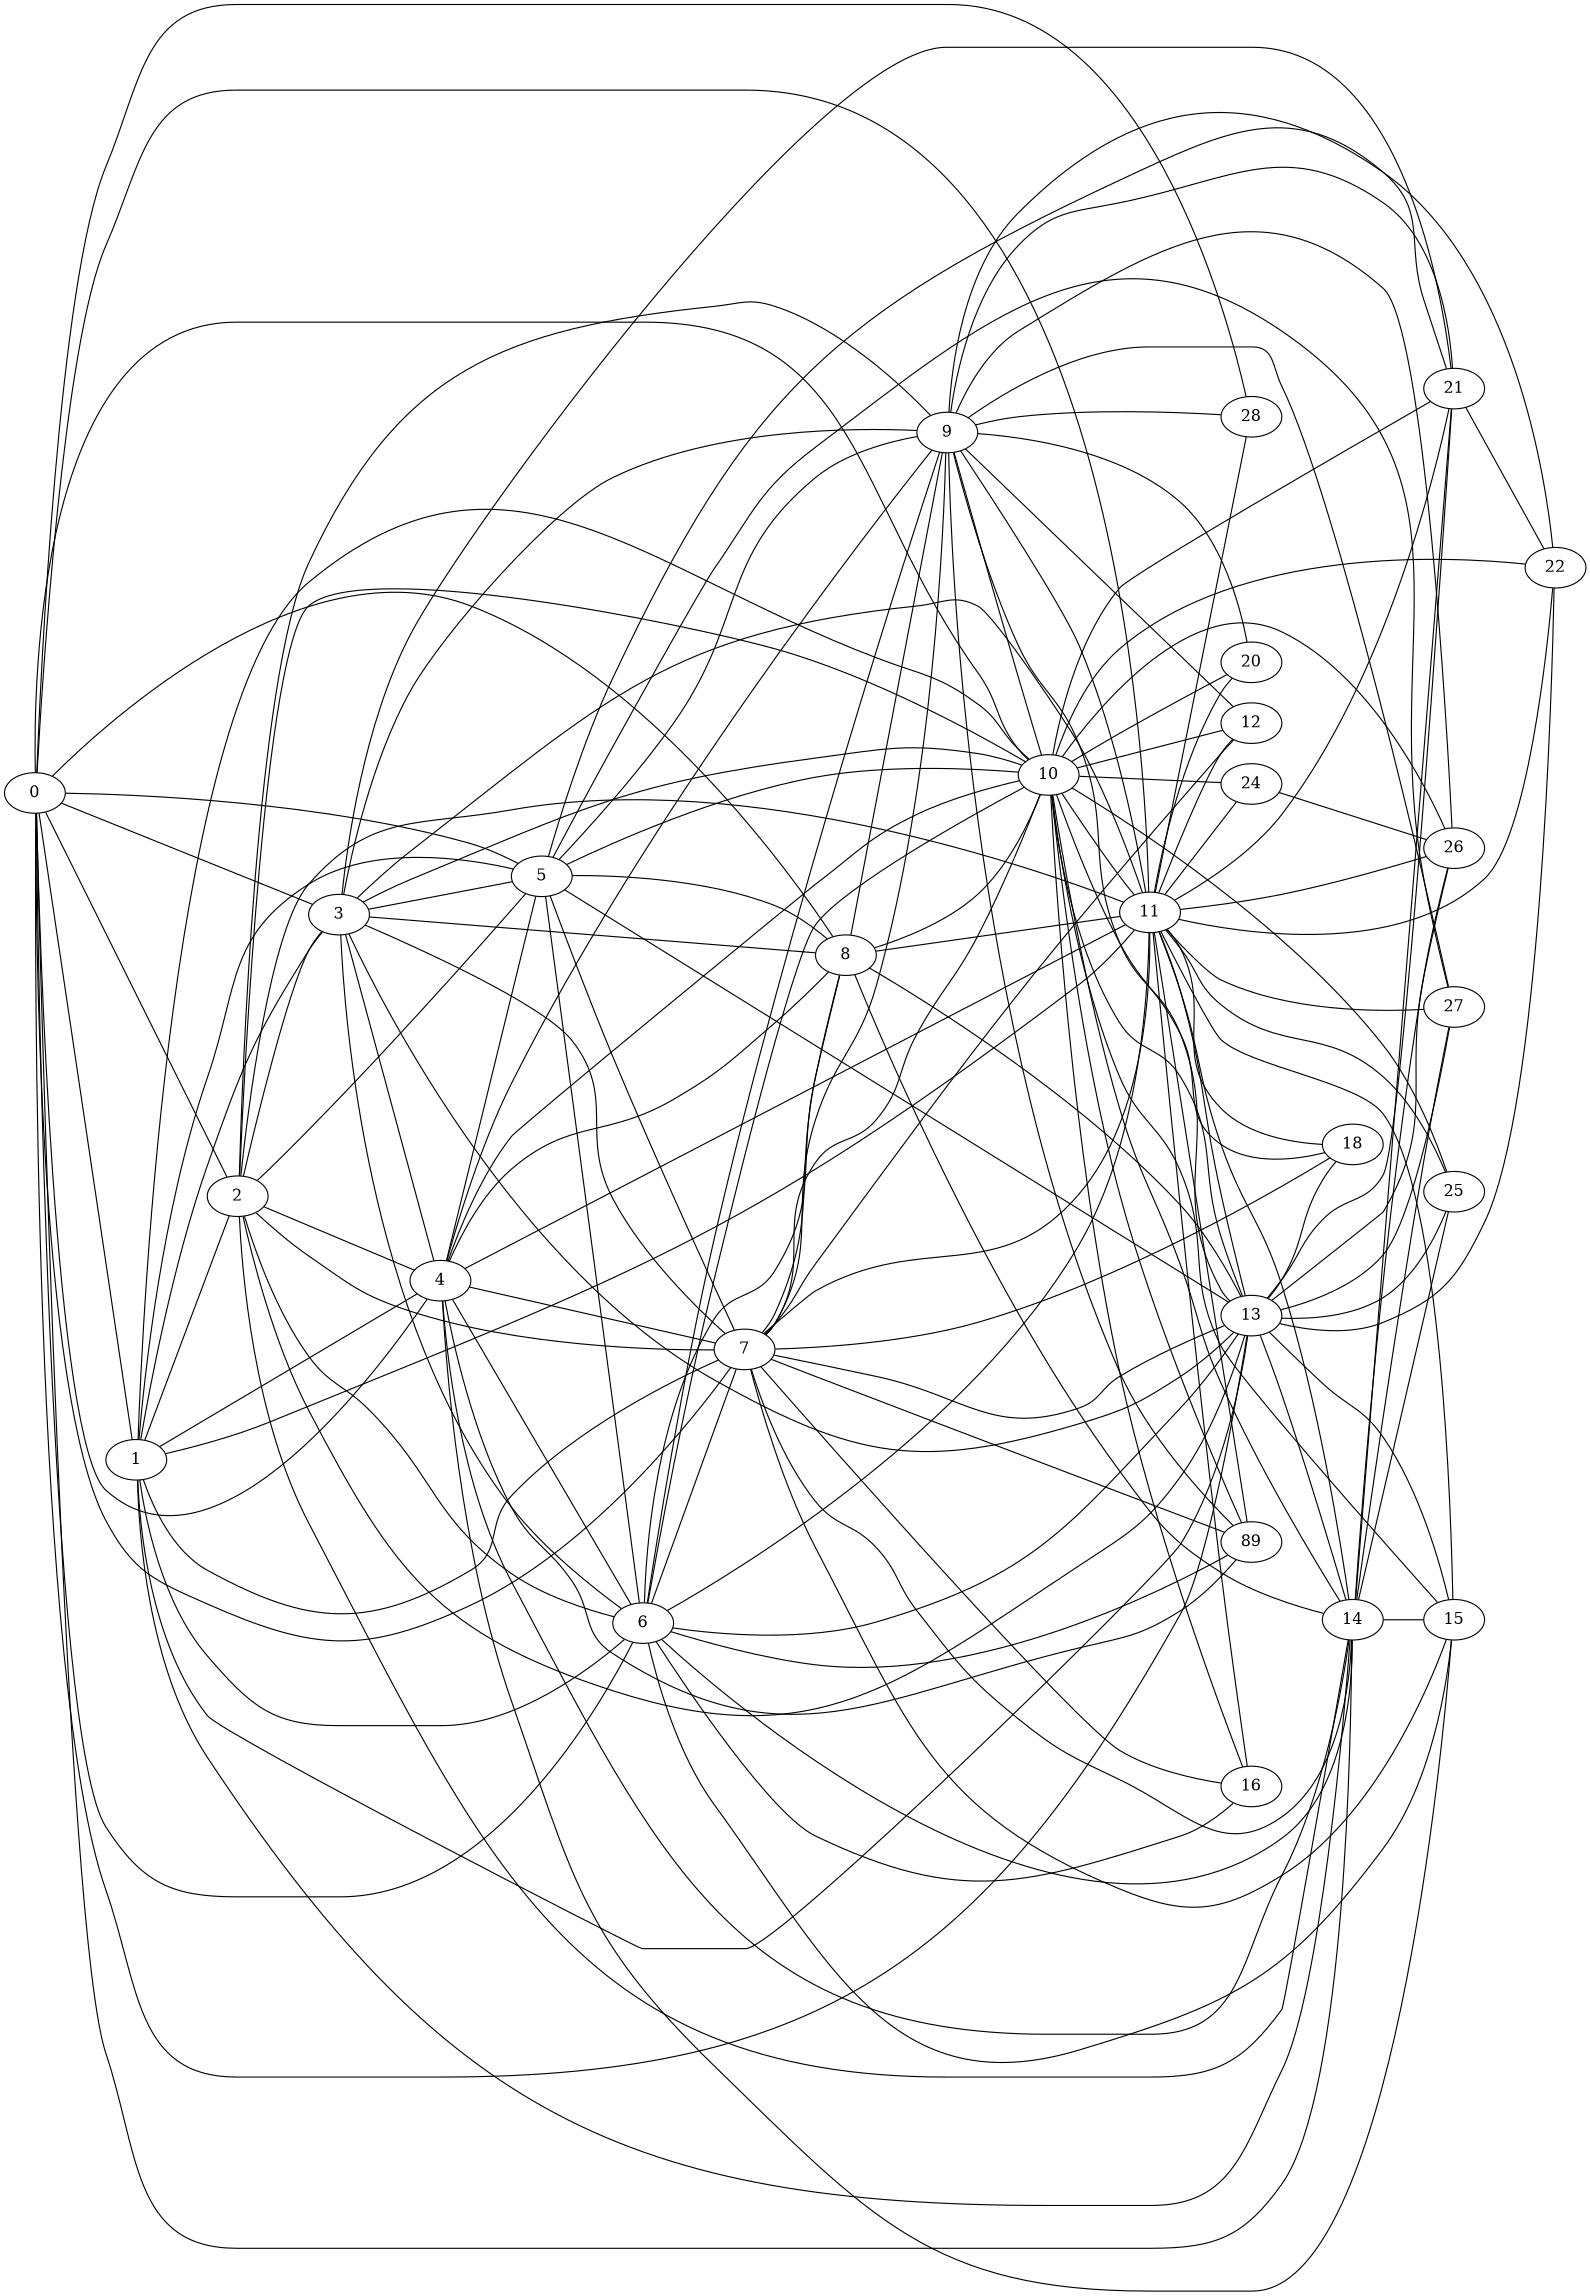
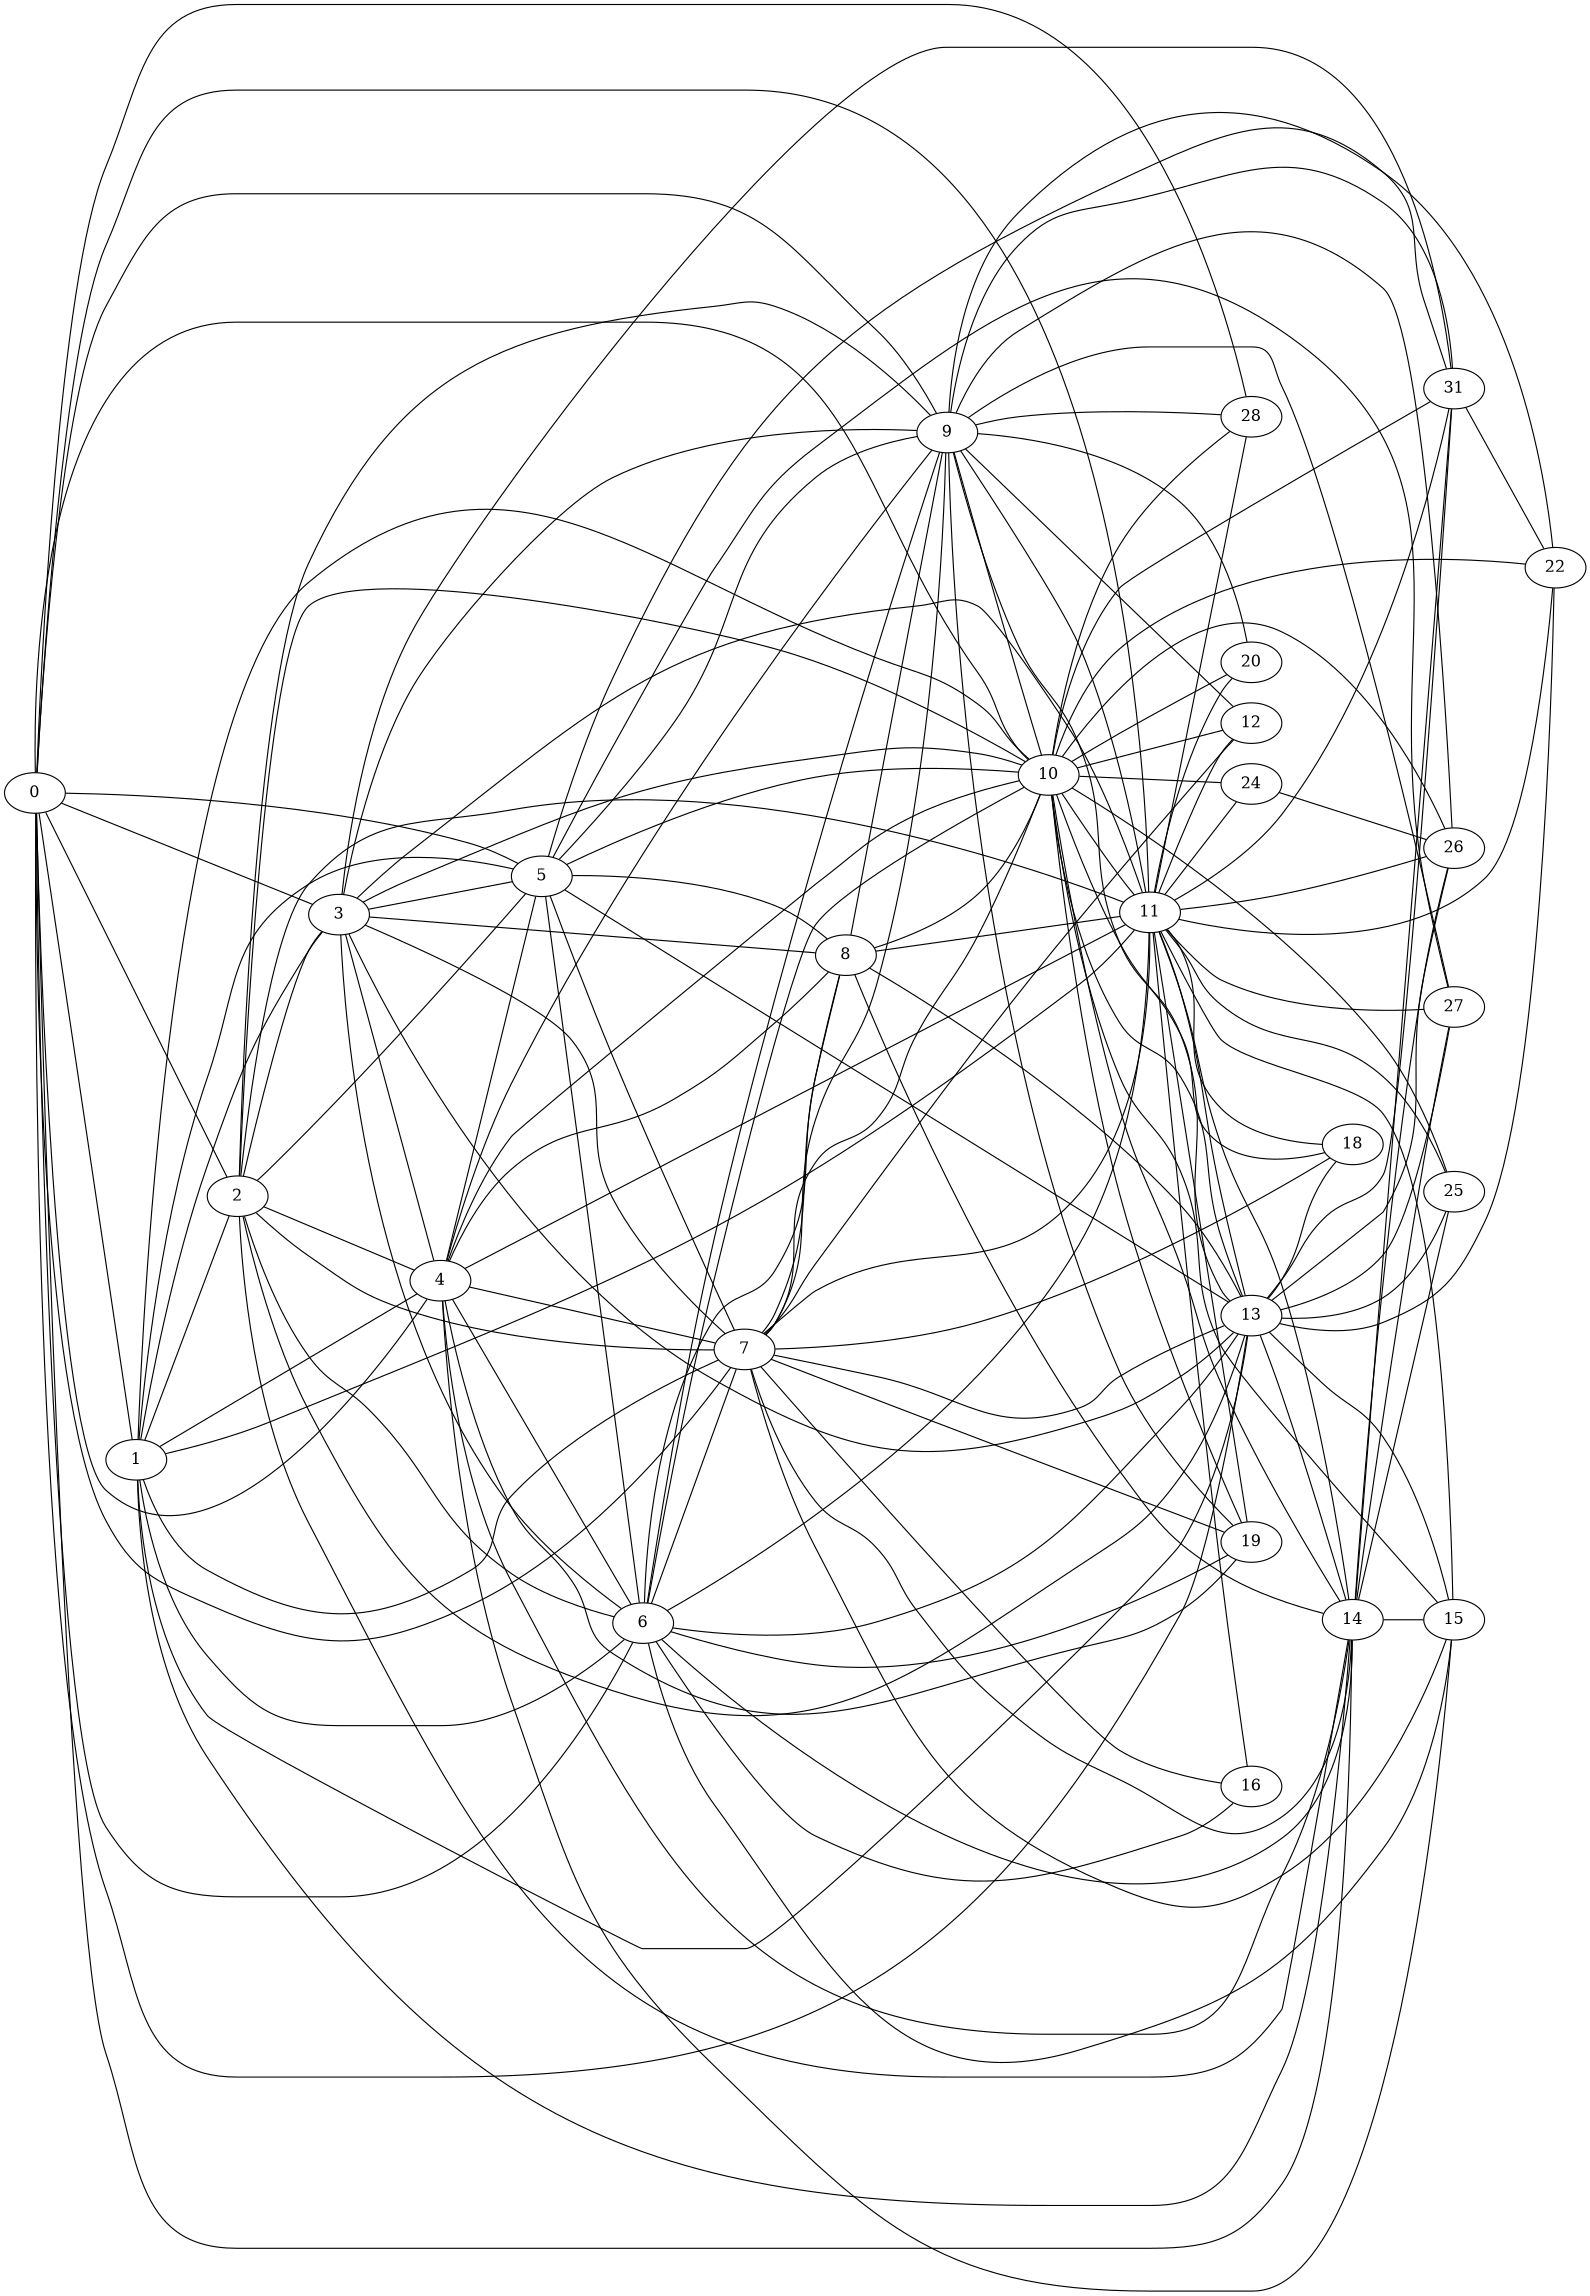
node "21": label "21" -> "31"
edge "0" -- "8": now "0" -- "9"
edge "10" -- "16": now "10" -- "28"
node "89": label "89" -> "19"
